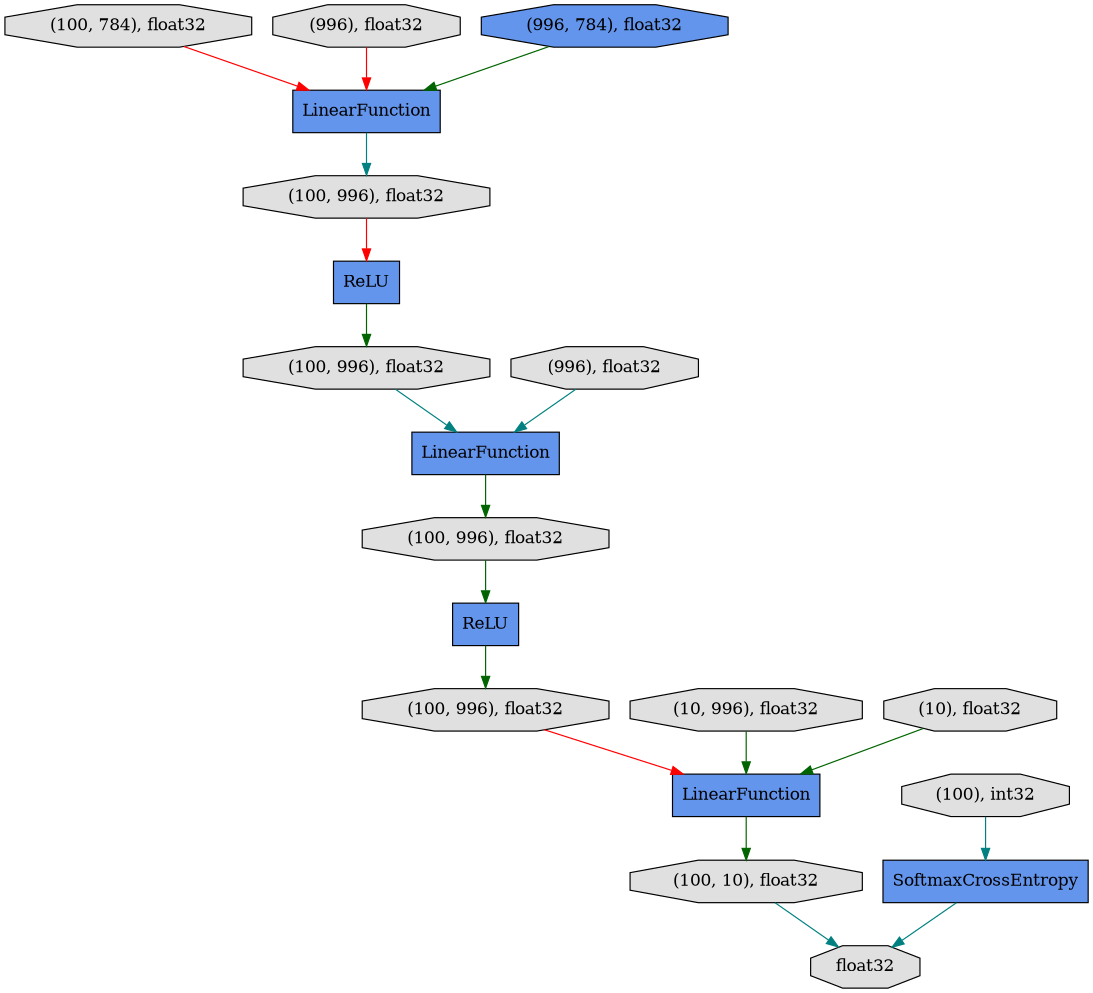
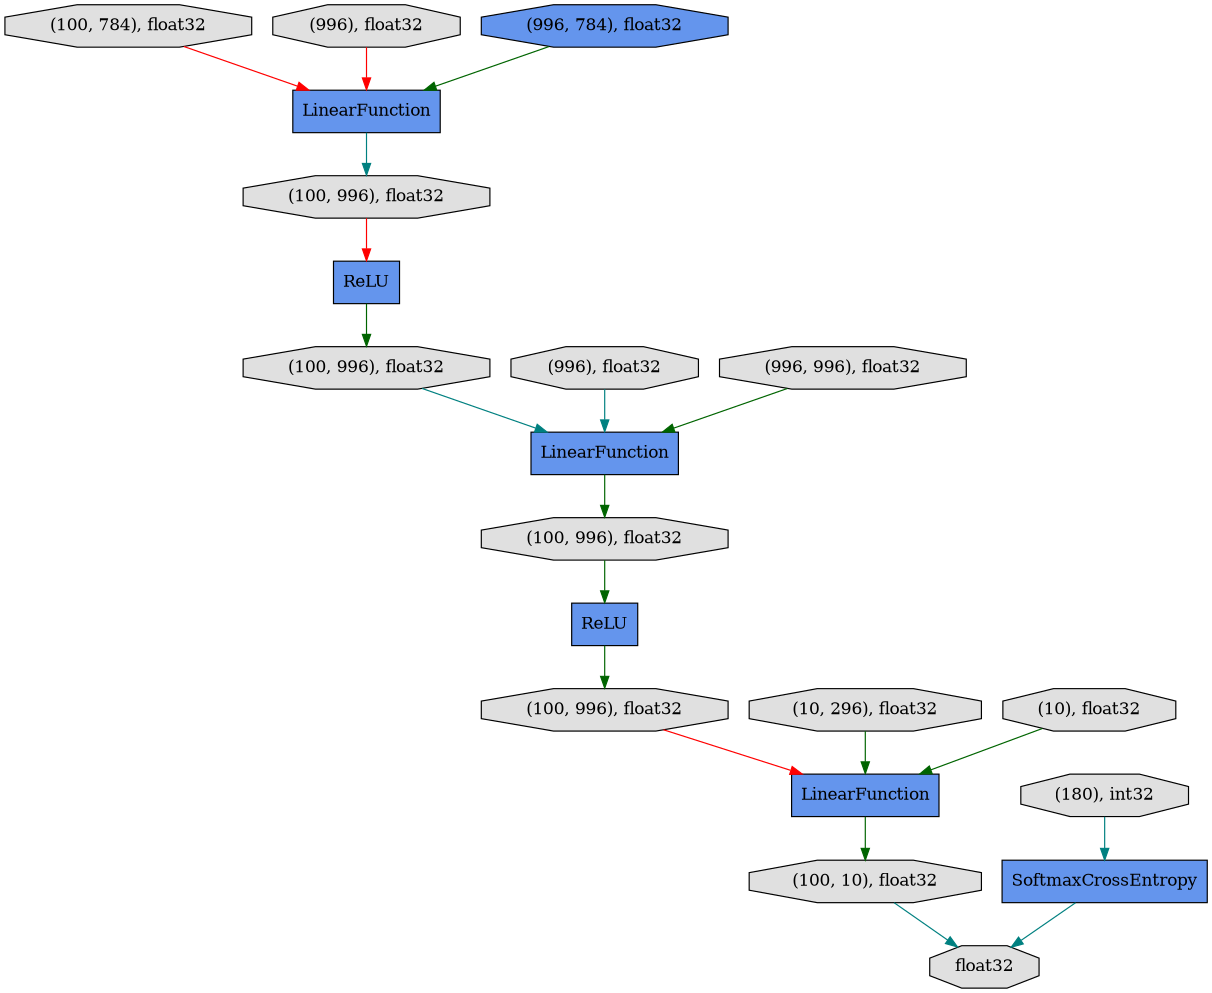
node "(996, 996), float32": added
node "(10, 996), float32": label "(10, 996), float32" -> "(10, 296), float32"
node "(100), int32": label "(100), int32" -> "(180), int32"
